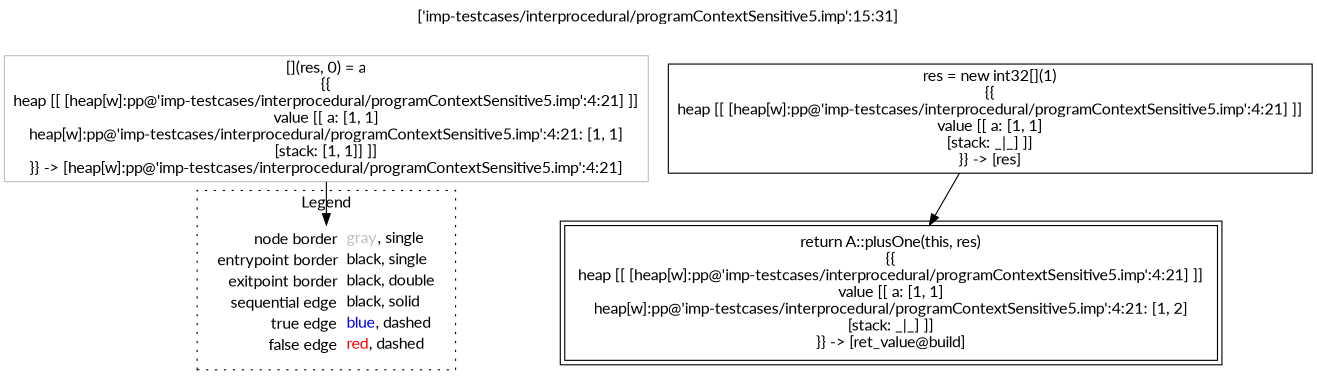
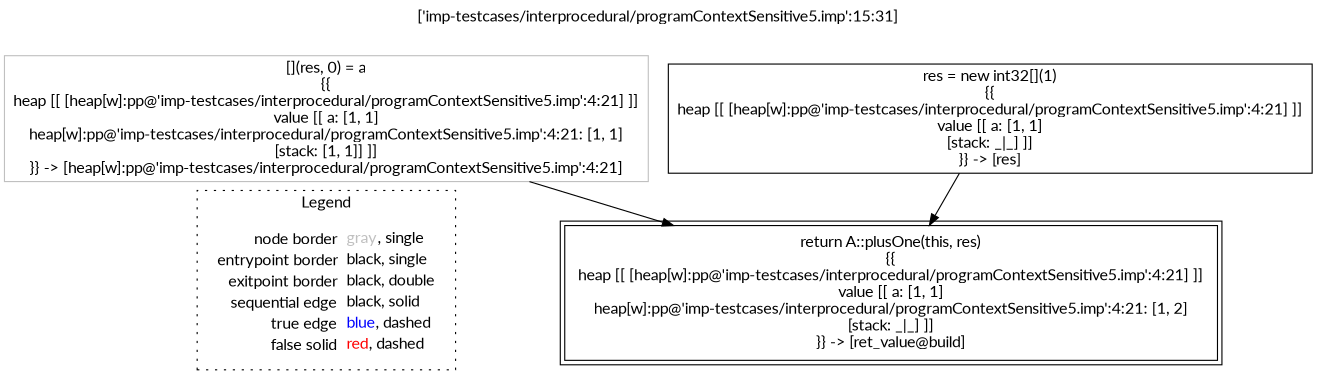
edge "[](res, 0) = a" -> "node border": now "[](res, 0) = a" -> "return A::plusOne(this, res)"
node "node border": text "false edge" -> "false solid"
